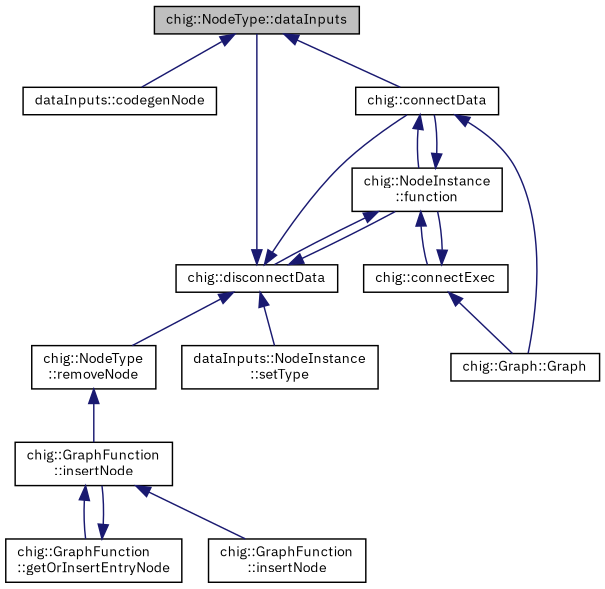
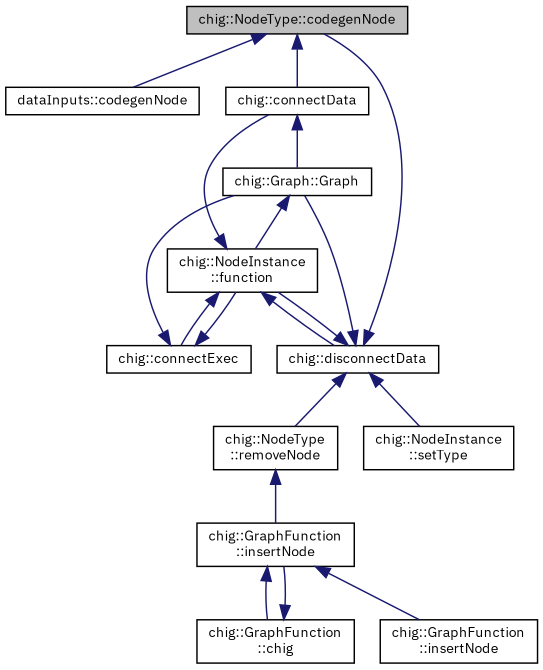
node "chig::NodeType::dataInputs": label "chig::NodeType::dataInputs" -> "chig::NodeType::codegenNode"
edge "chig::NodeInstance ::function" -> "chig::connectData": now "chig::NodeInstance ::function" -> "chig::Graph::Graph"
edge "chig::connectData" -> "chig::disconnectData": now "chig::Graph::Graph" -> "chig::disconnectData"
node "dataInputs::NodeInstance ::setType": label "dataInputs::NodeInstance ::setType" -> "chig::NodeInstance ::setType"
node "chig::GraphFunction ::getOrInsertEntryNode": label "chig::GraphFunction ::getOrInsertEntryNode" -> "chig::GraphFunction ::chig"
